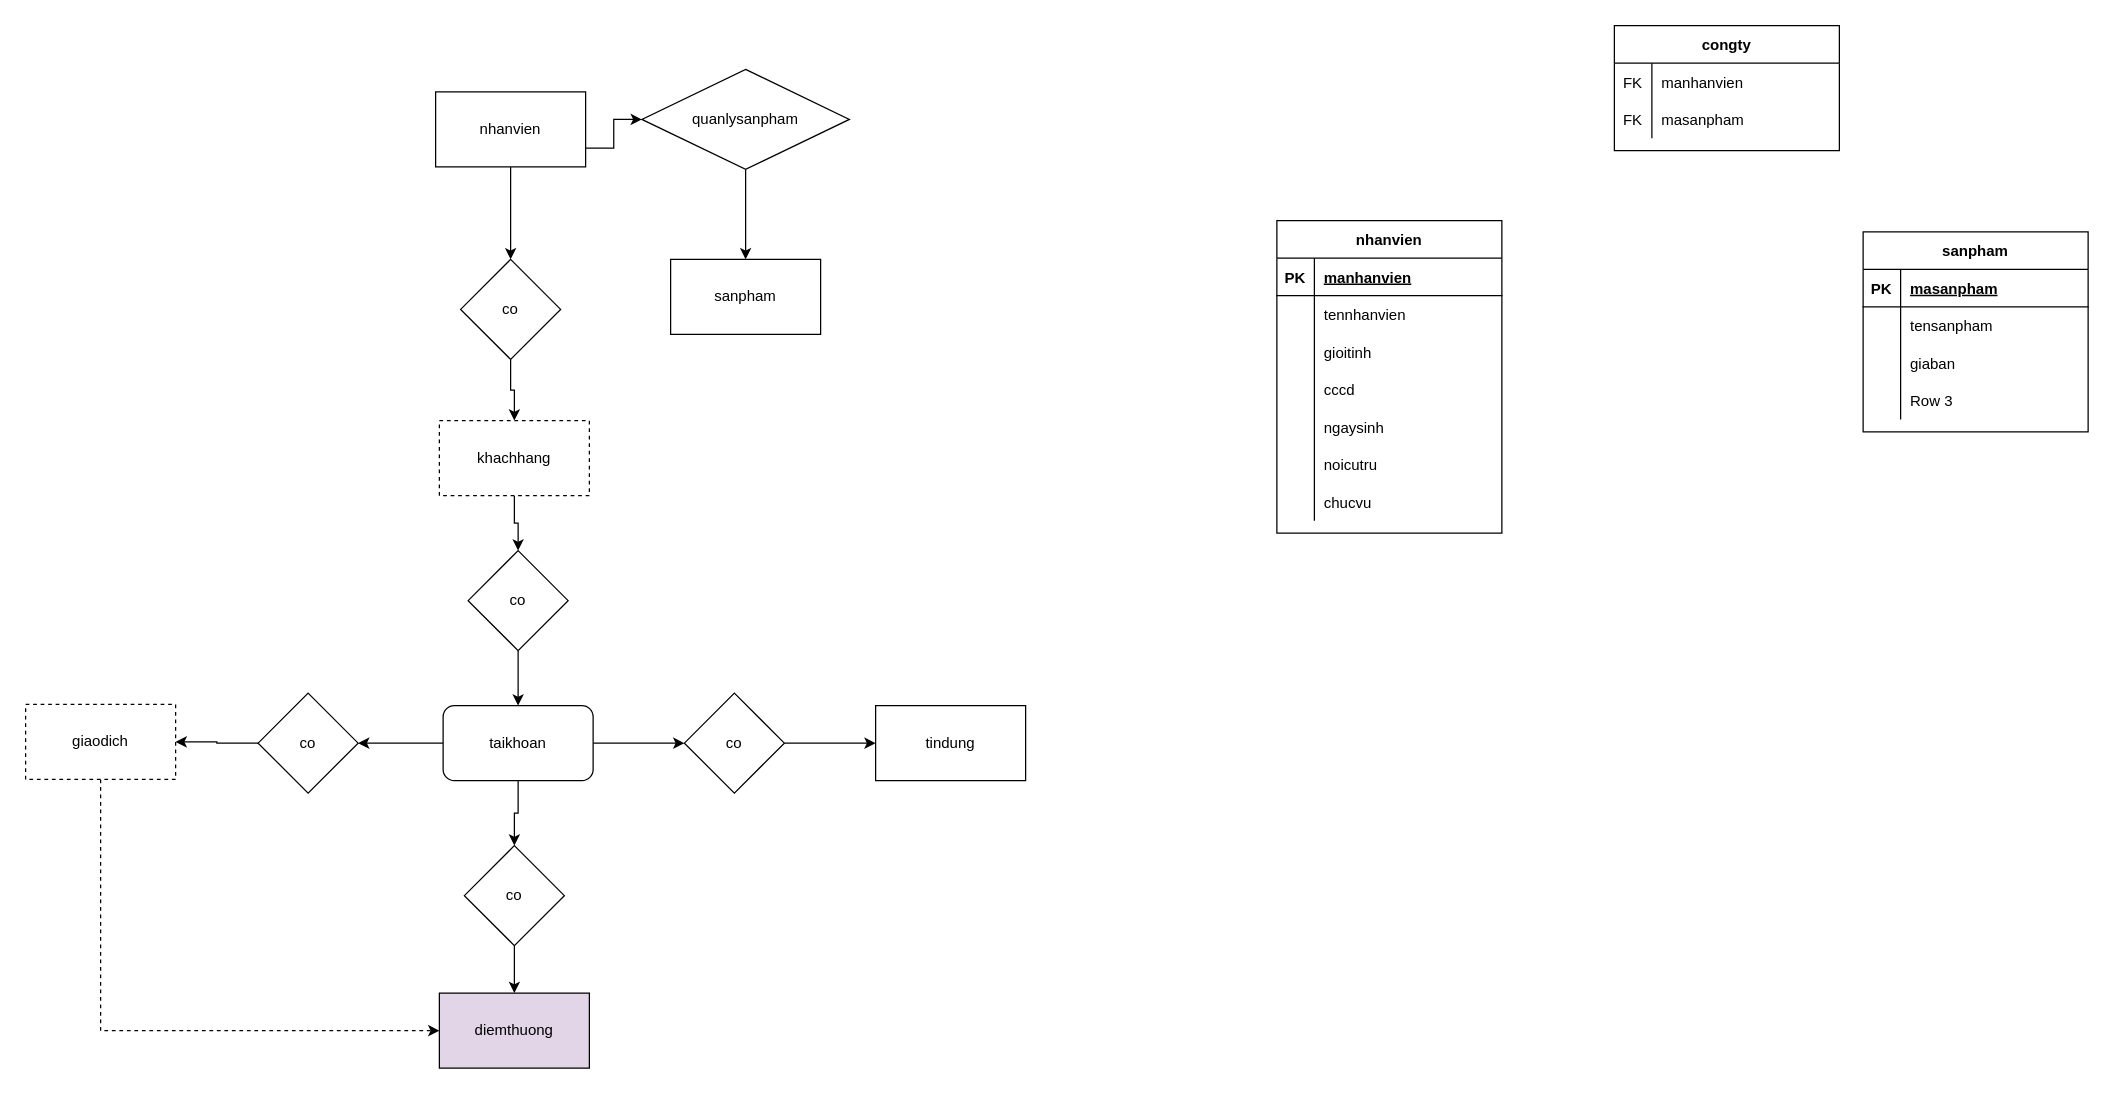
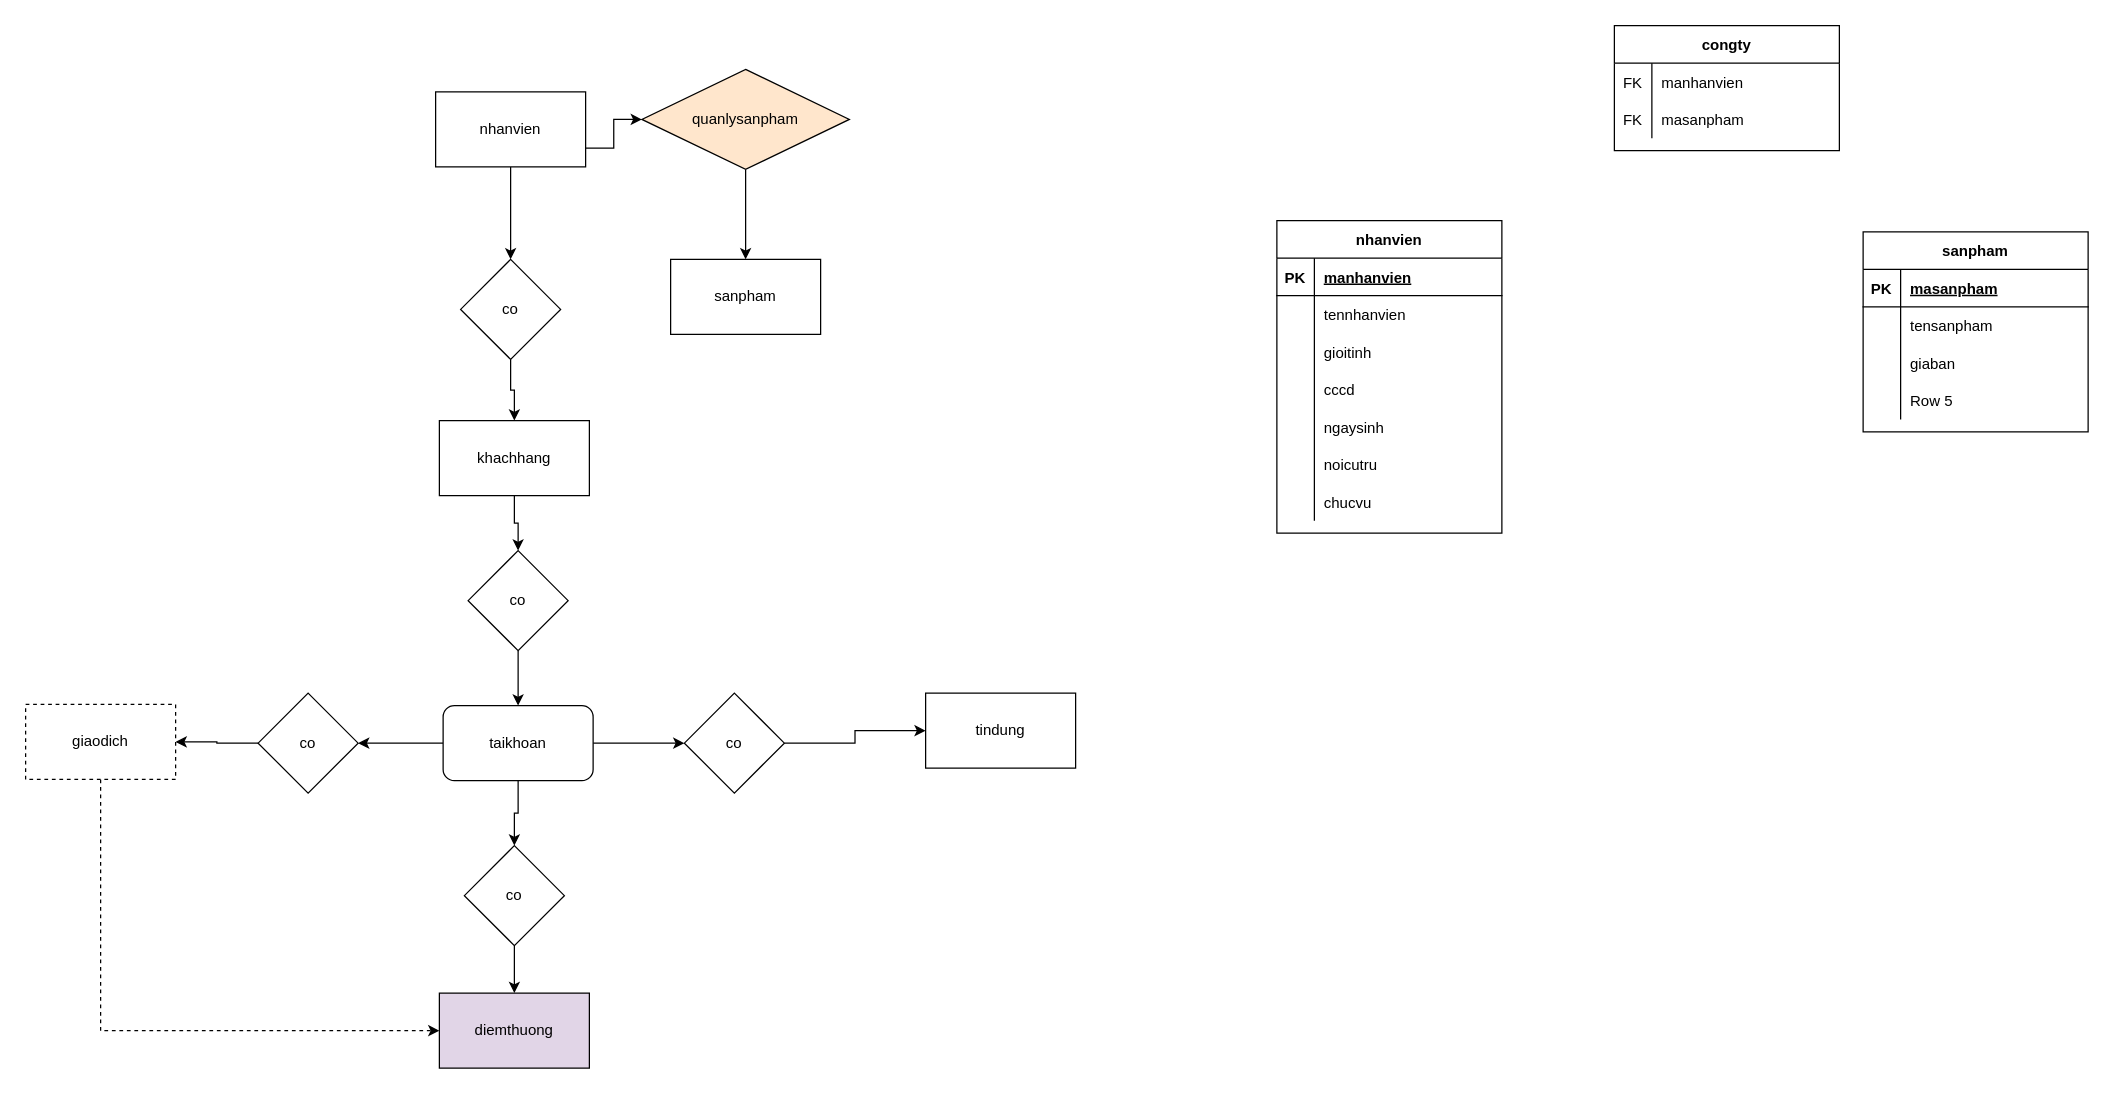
node "quanlysanpham": fillcolor #ffffff -> #ffe6cc
node "Row 3": label "Row 3" -> "Row 5"
node "khachhang": style dashed -> solid
node "tindung": moved (951, 743) -> (1001, 731)
